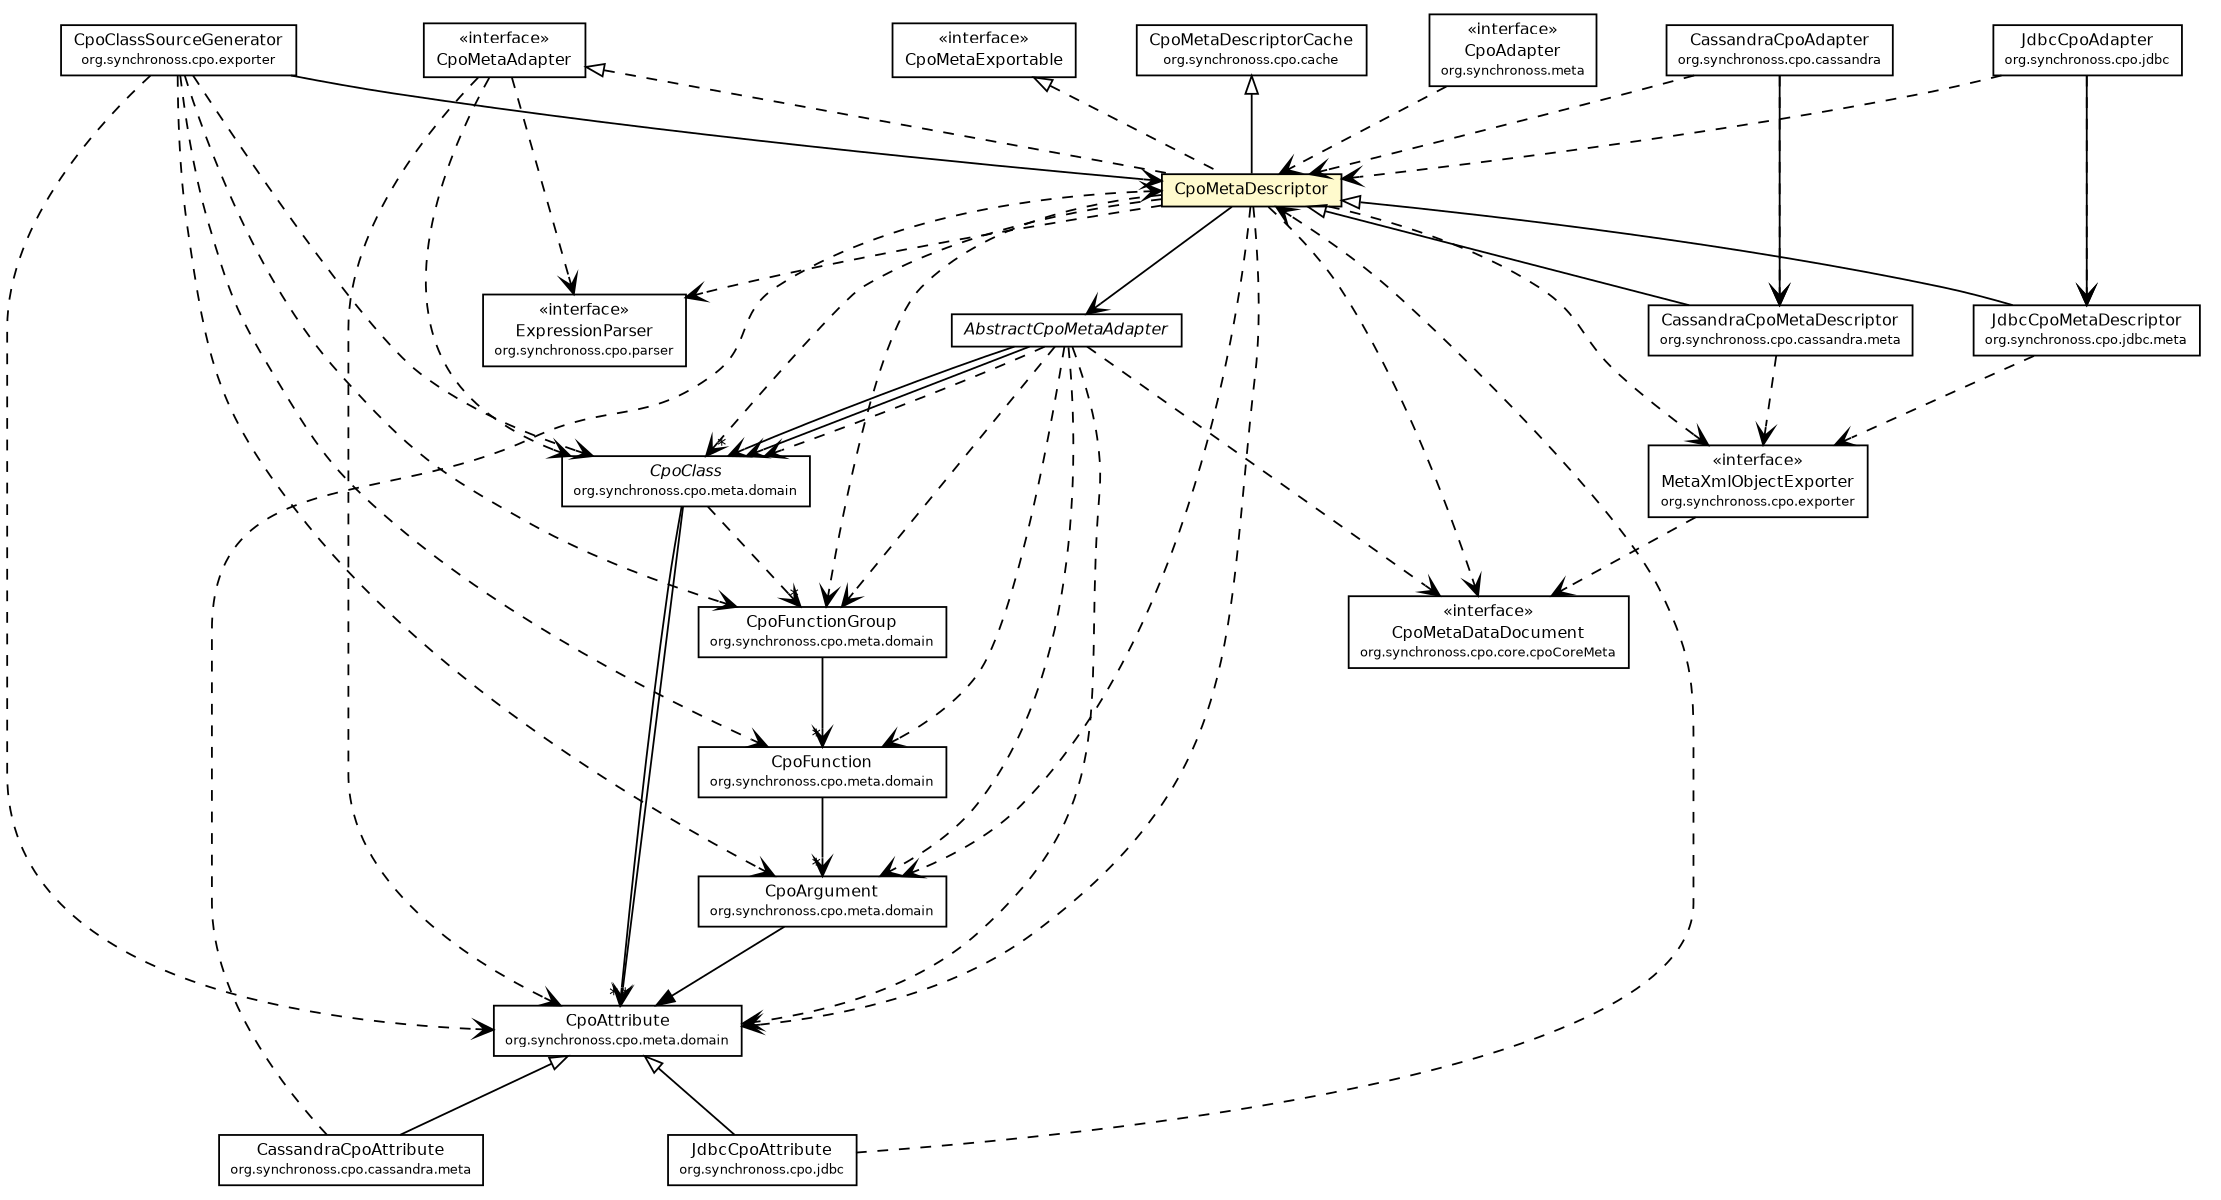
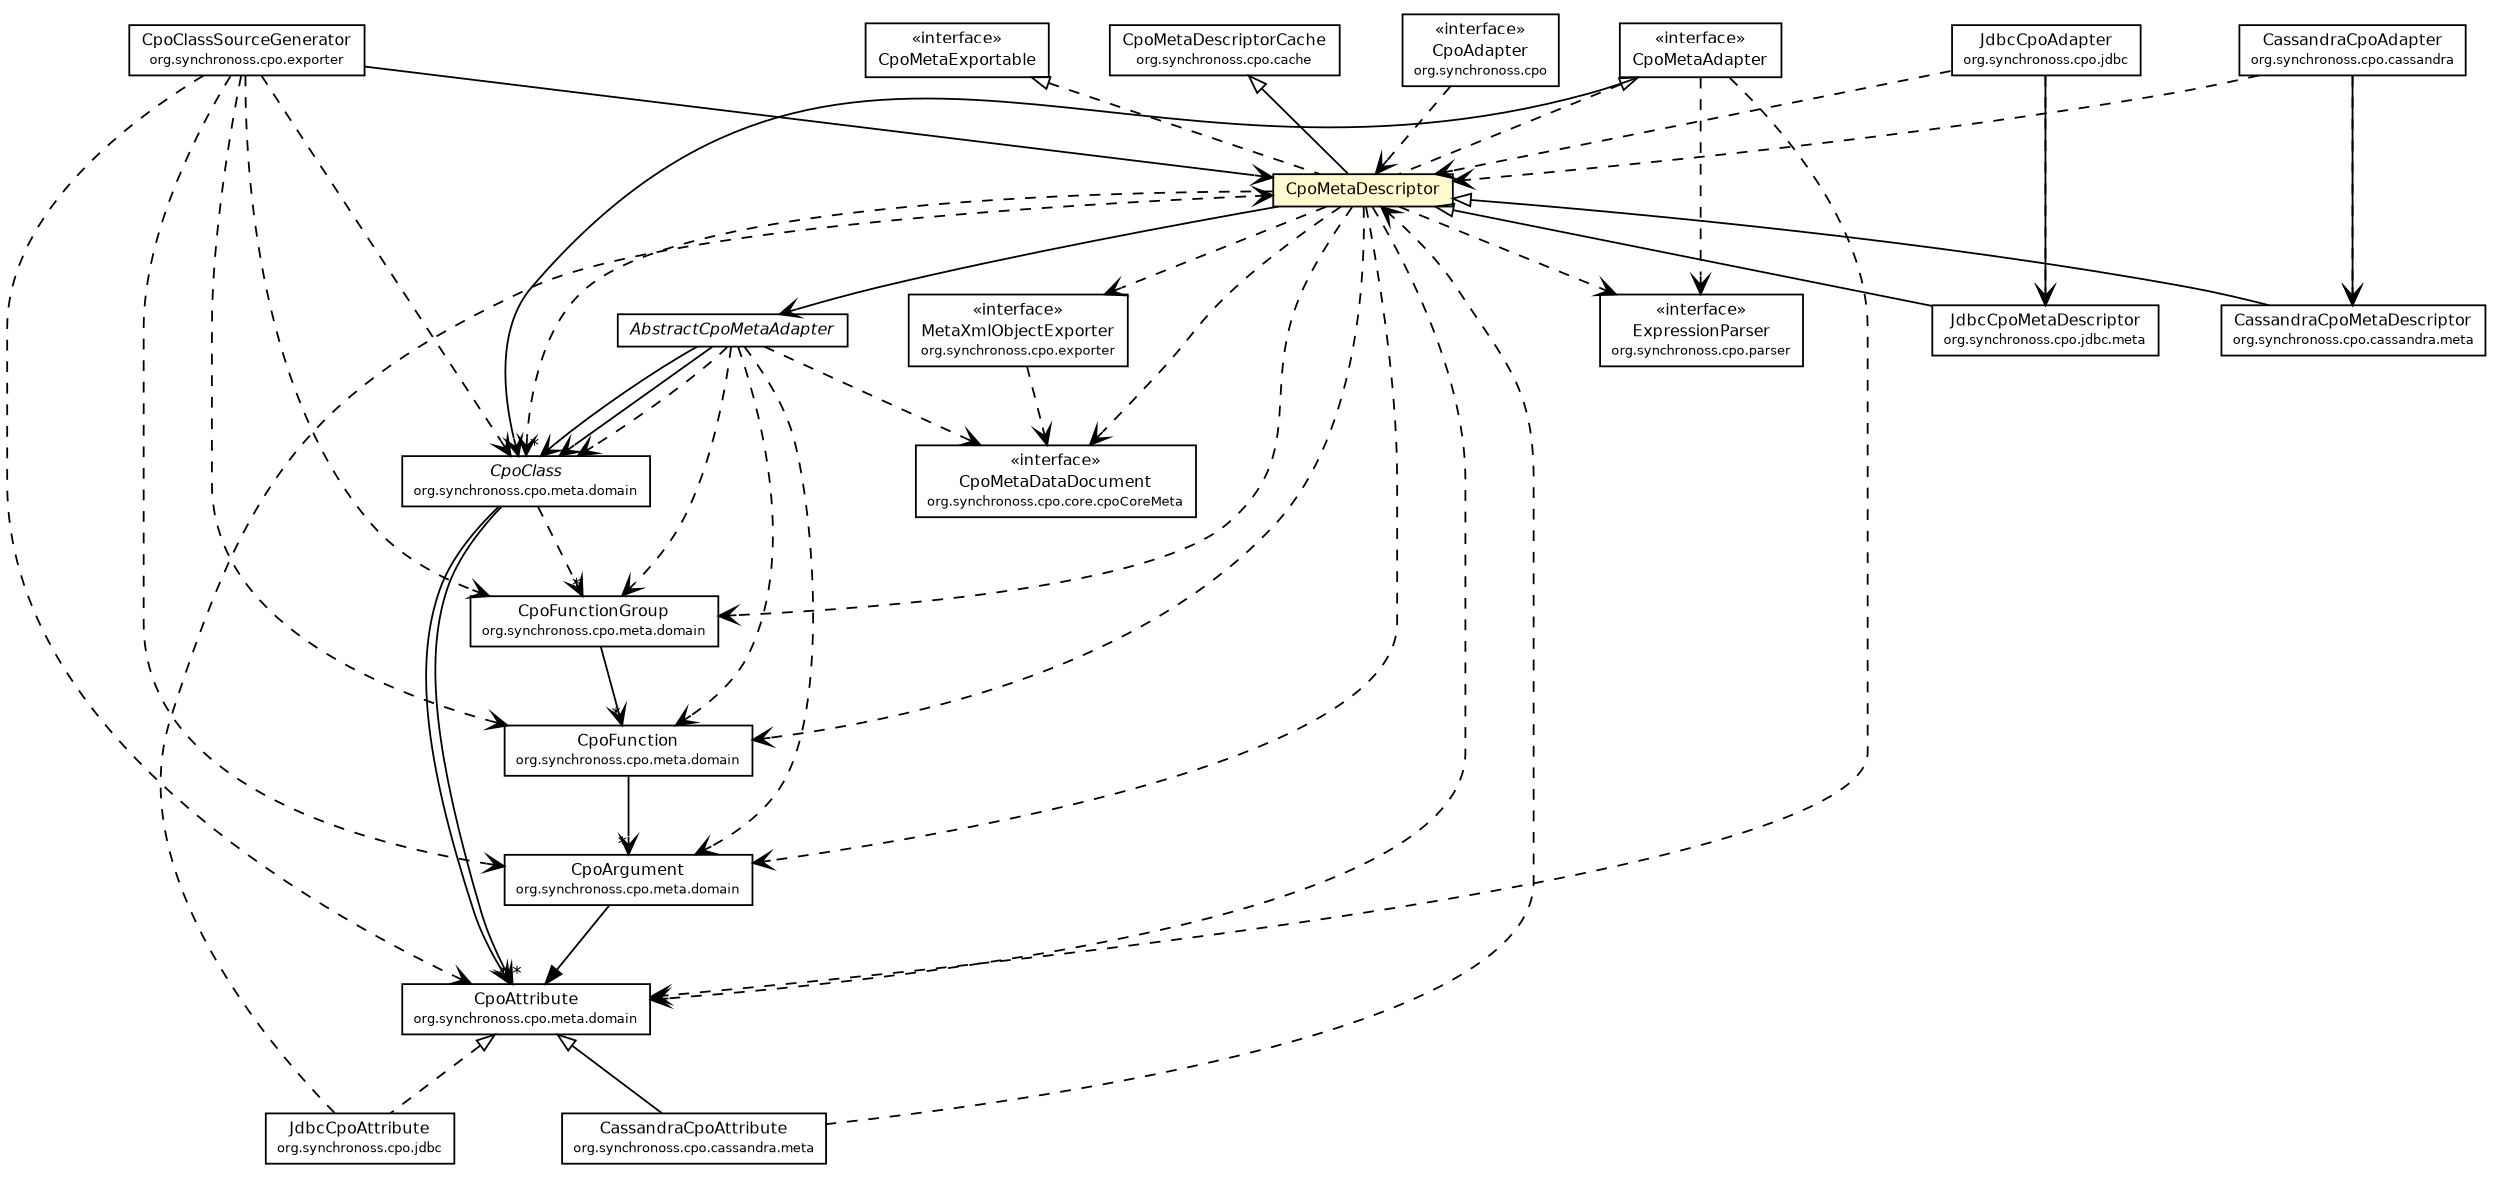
node "CpoAdapter": text "org.synchronoss.meta" -> "org.synchronoss.cpo"
edge "CpoMetaAdapter" -> "CpoClass": style dashed -> solid
edge "CassandraCpoMetaDescriptor" -> "MetaXmlObjectExporter": removed
edge "JdbcCpoMetaDescriptor" -> "MetaXmlObjectExporter": removed
edge "CpoMetaDescriptor" -> "CpoFunction": added
edge "AbstractCpoMetaAdapter" -> "CpoAttribute": removed
edge "JdbcCpoAttribute" -> "CpoAttribute": style solid -> dashed
